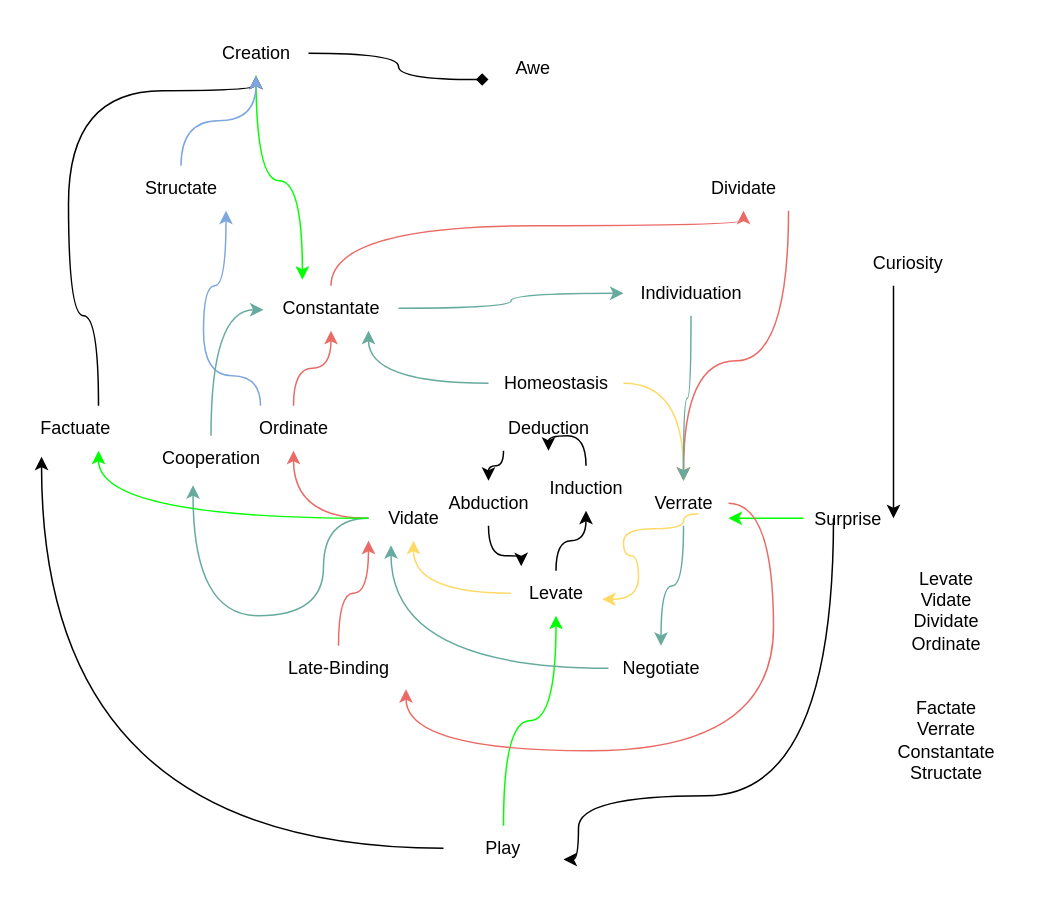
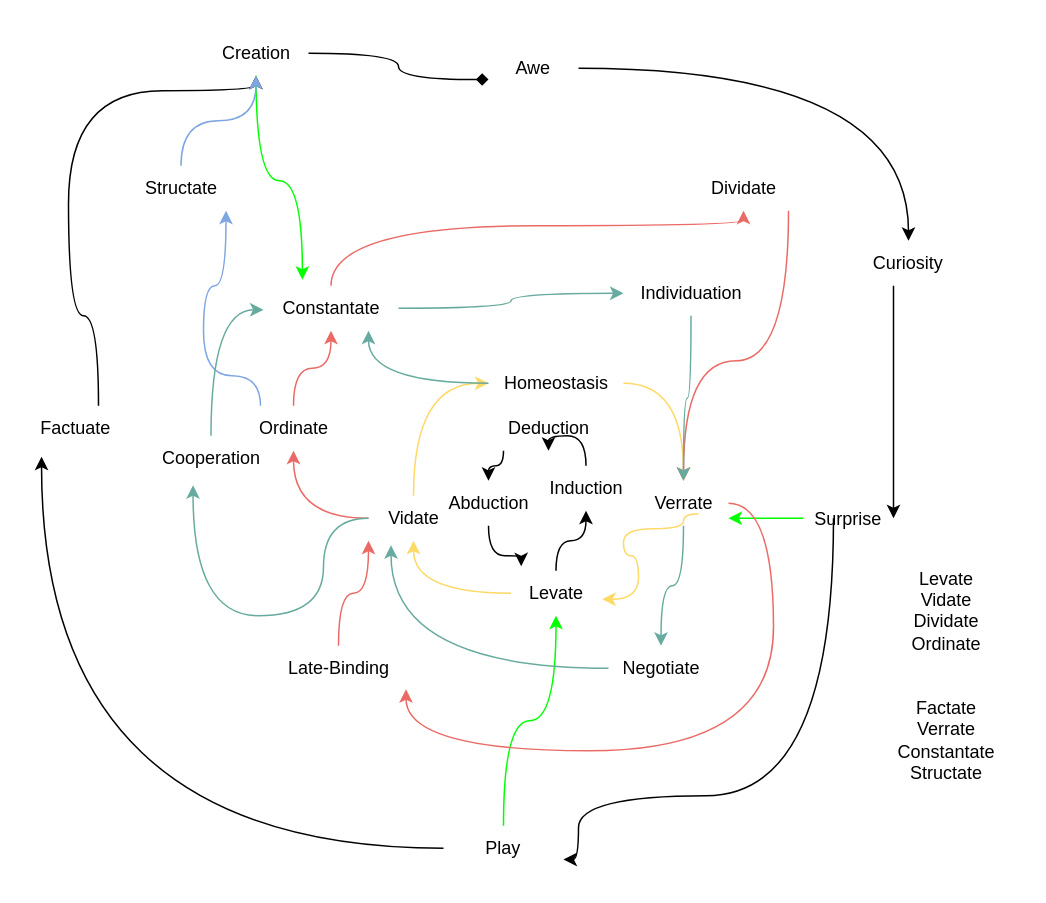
edge "Awe" -> "Curiosity": added
edge "Vidate" -> "Homeostasis": added
edge "Vidate" -> "Factuate": removed
